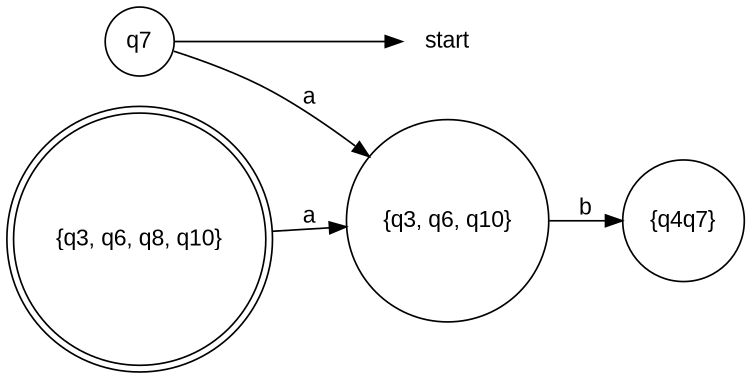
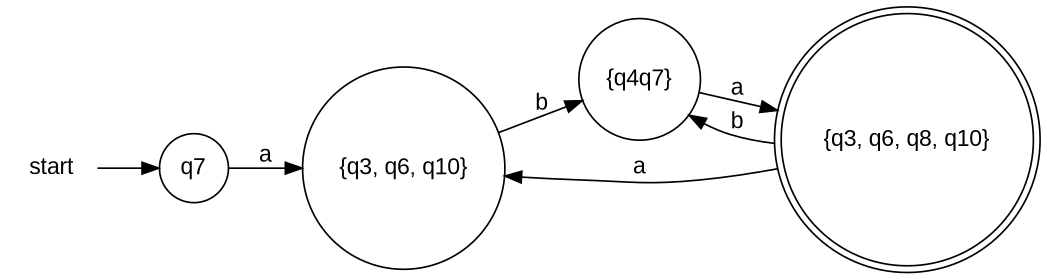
edge "q7" -> "start": reversed
edge "{q4q7}" -> "{q3, q6, q8, q10}": added, label "a"
edge "{q3, q6, q8, q10}" -> "{q4q7}": added, label "b"
